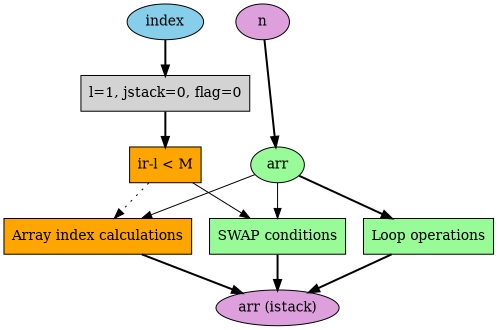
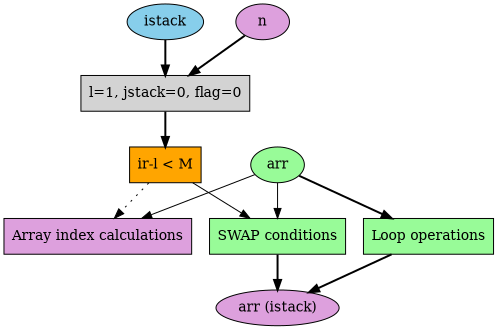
node "index": label "index" -> "istack"
edge "n" -> "arr": now "n" -> "l=1, jstack=0, flag=0"
node "Array index calculations": fillcolor orange -> plum
edge "Array index calculations" -> "arr (istack)": removed
